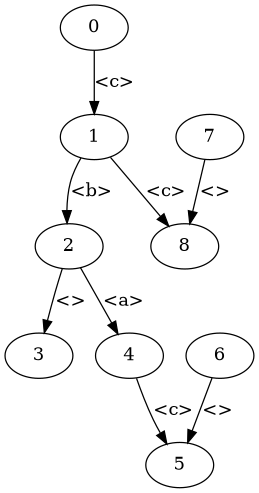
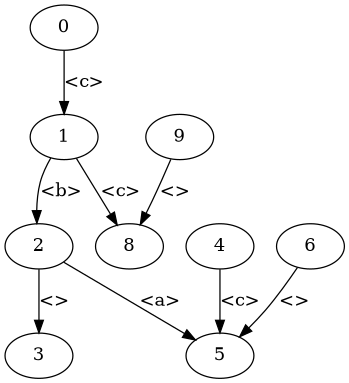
node "7": label "7" -> "9"
edge "2" -> "4": now "2" -> "5"
